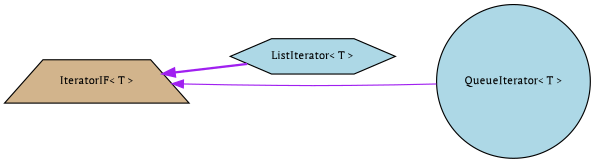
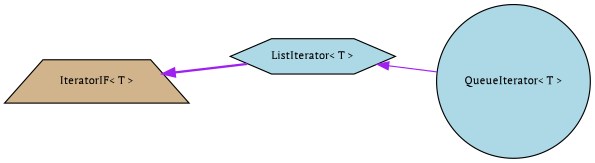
edge "QueueIterator< T >" -> "IteratorIF< T >": now "QueueIterator< T >" -> "ListIterator< T >"
